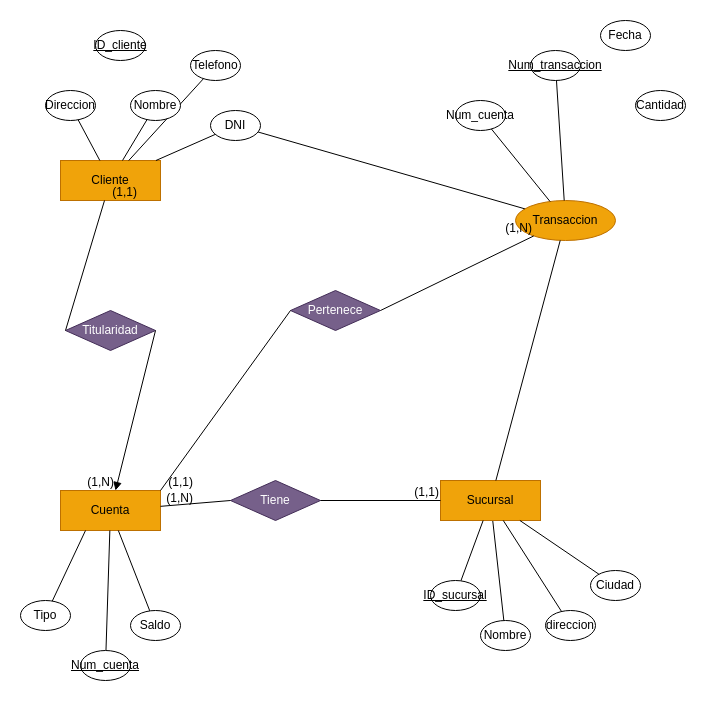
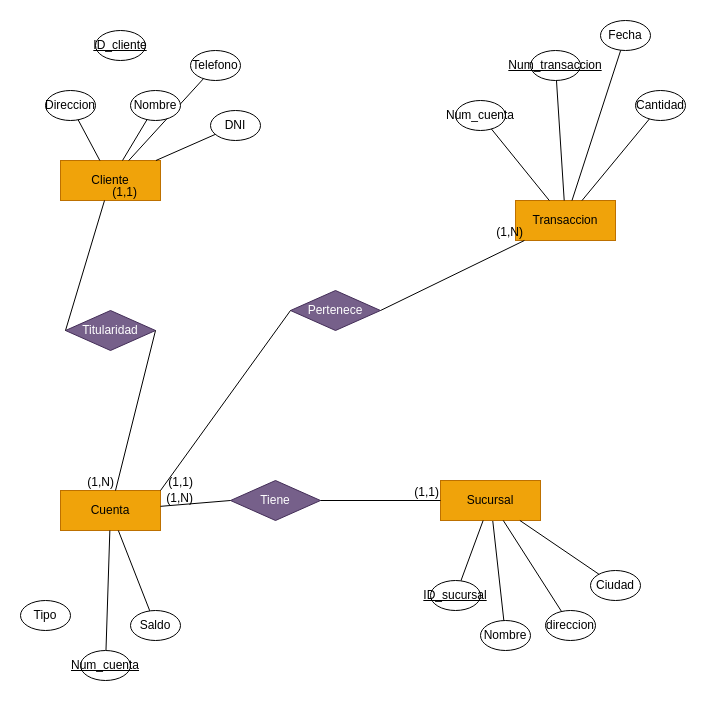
edge "DNI" -- "Transaccion": now "Cantidad" -- "Transaccion"
node "Transaccion": shape ellipse -> rectangle
edge "Transaccion" -- "Sucursal": now "Transaccion" -- "Fecha"
edge "Titularidad" -> "Cuenta": arrowhead block -> none
edge "Cuenta" -- "Tipo": removed
